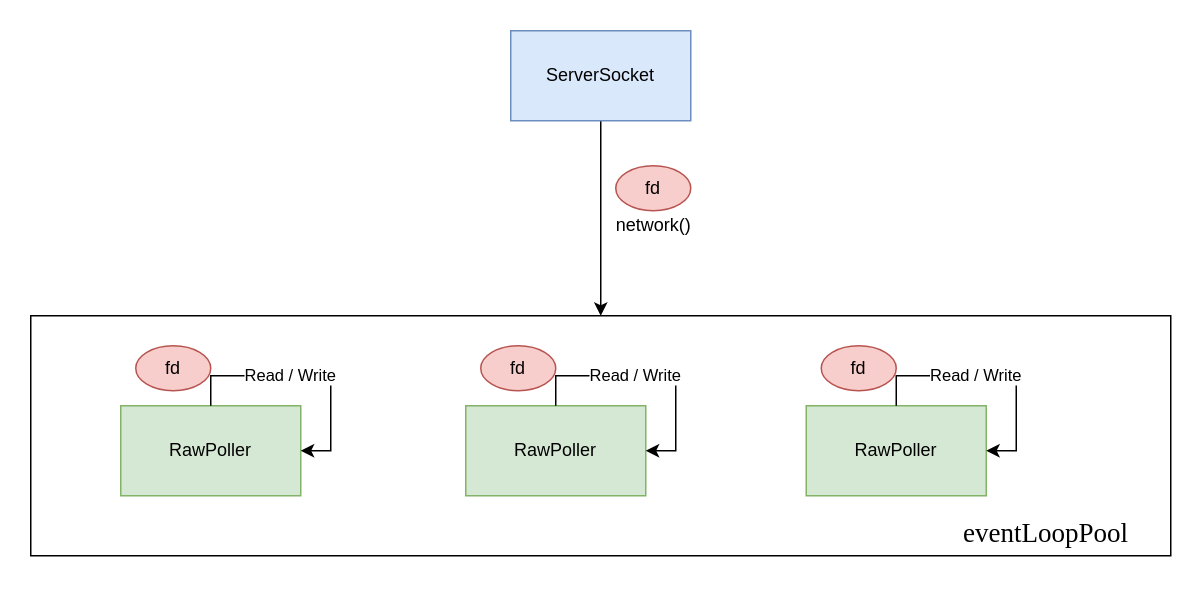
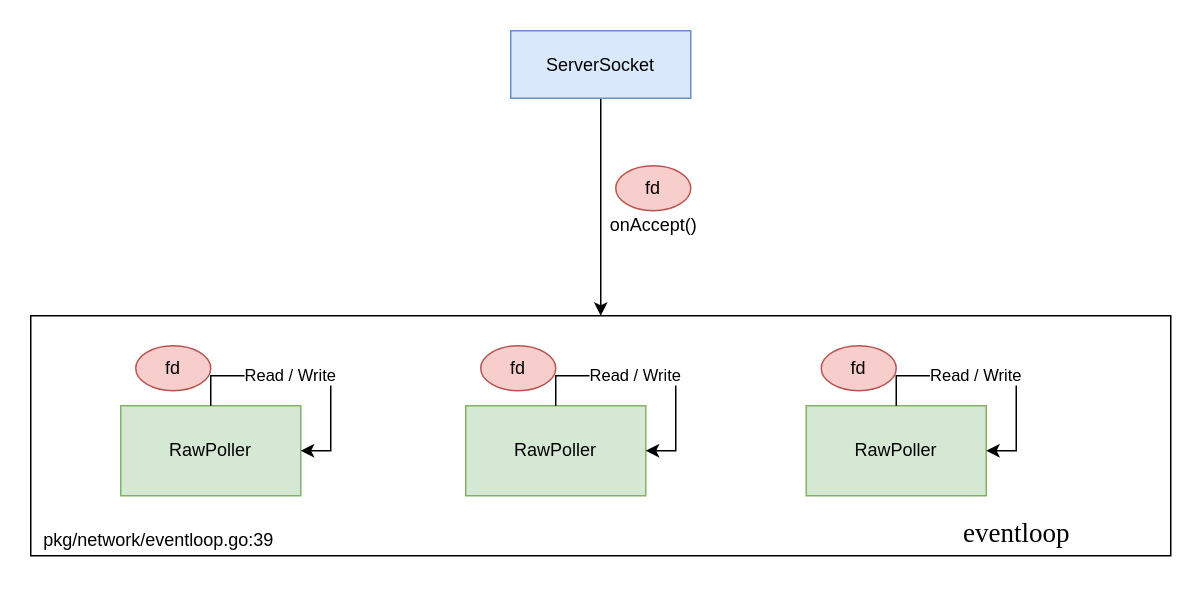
node "ServerSocket": size 180x90 -> 180x68
node "network()": label "network()" -> "onAccept()"
node "eventLoopPool": label "eventLoopPool" -> "eventloop"
node "pkg/network/eventloop.go:39": added
